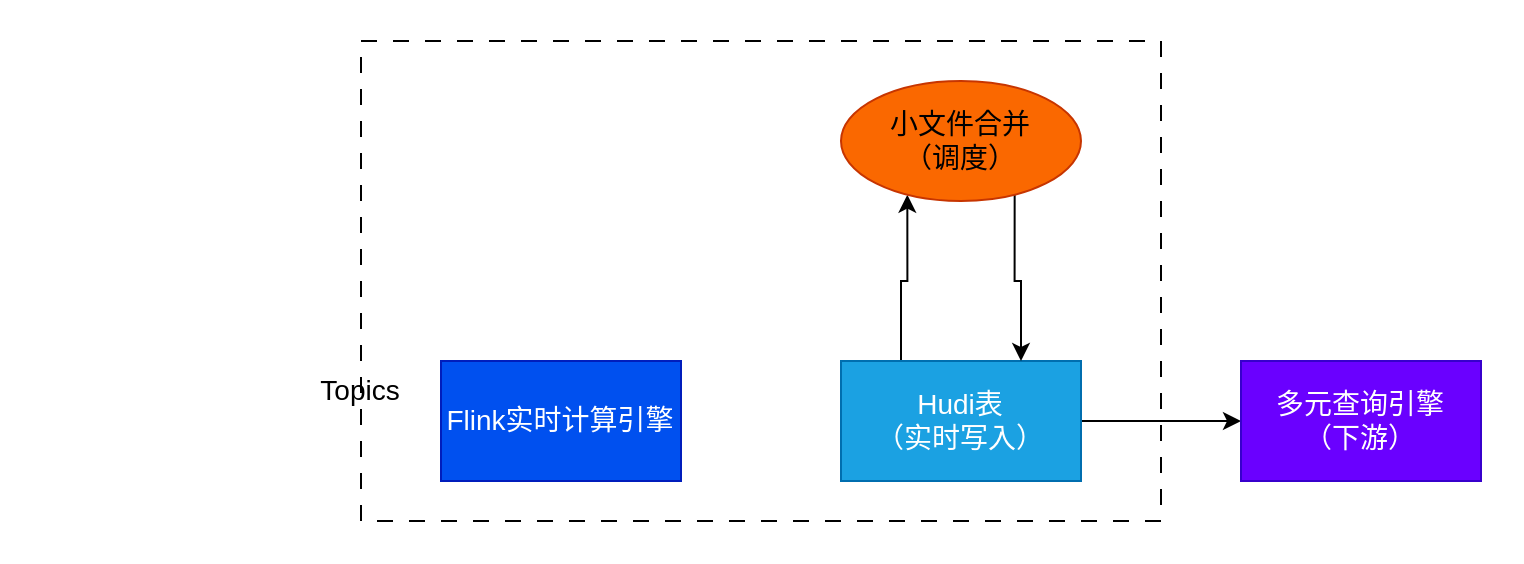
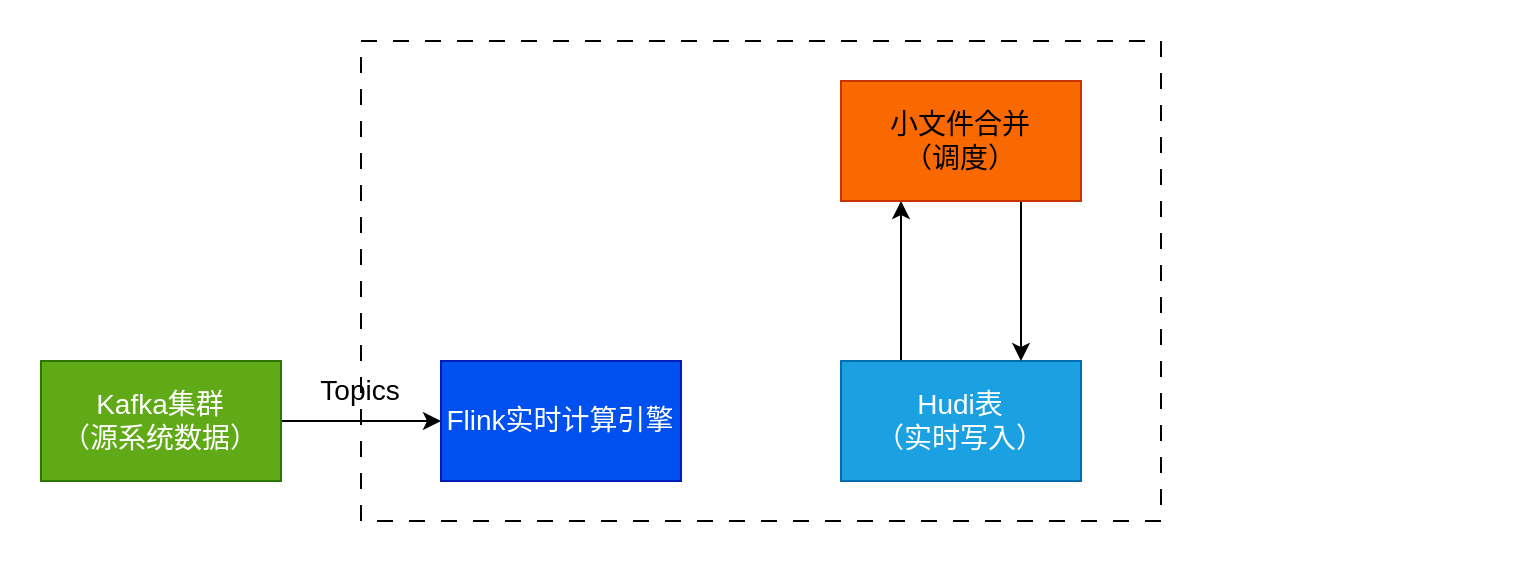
node "小文件合并 （调度）": shape ellipse -> rectangle
node "Kafka集群 （源系统数据）": added
edge "Kafka集群 （源系统数据）" -> "Flink实时计算引擎": added
edge "Hudi表 （实时写入）" -> "多元查询引擎 （下游）": removed
node "多元查询引擎 （下游）": removed
